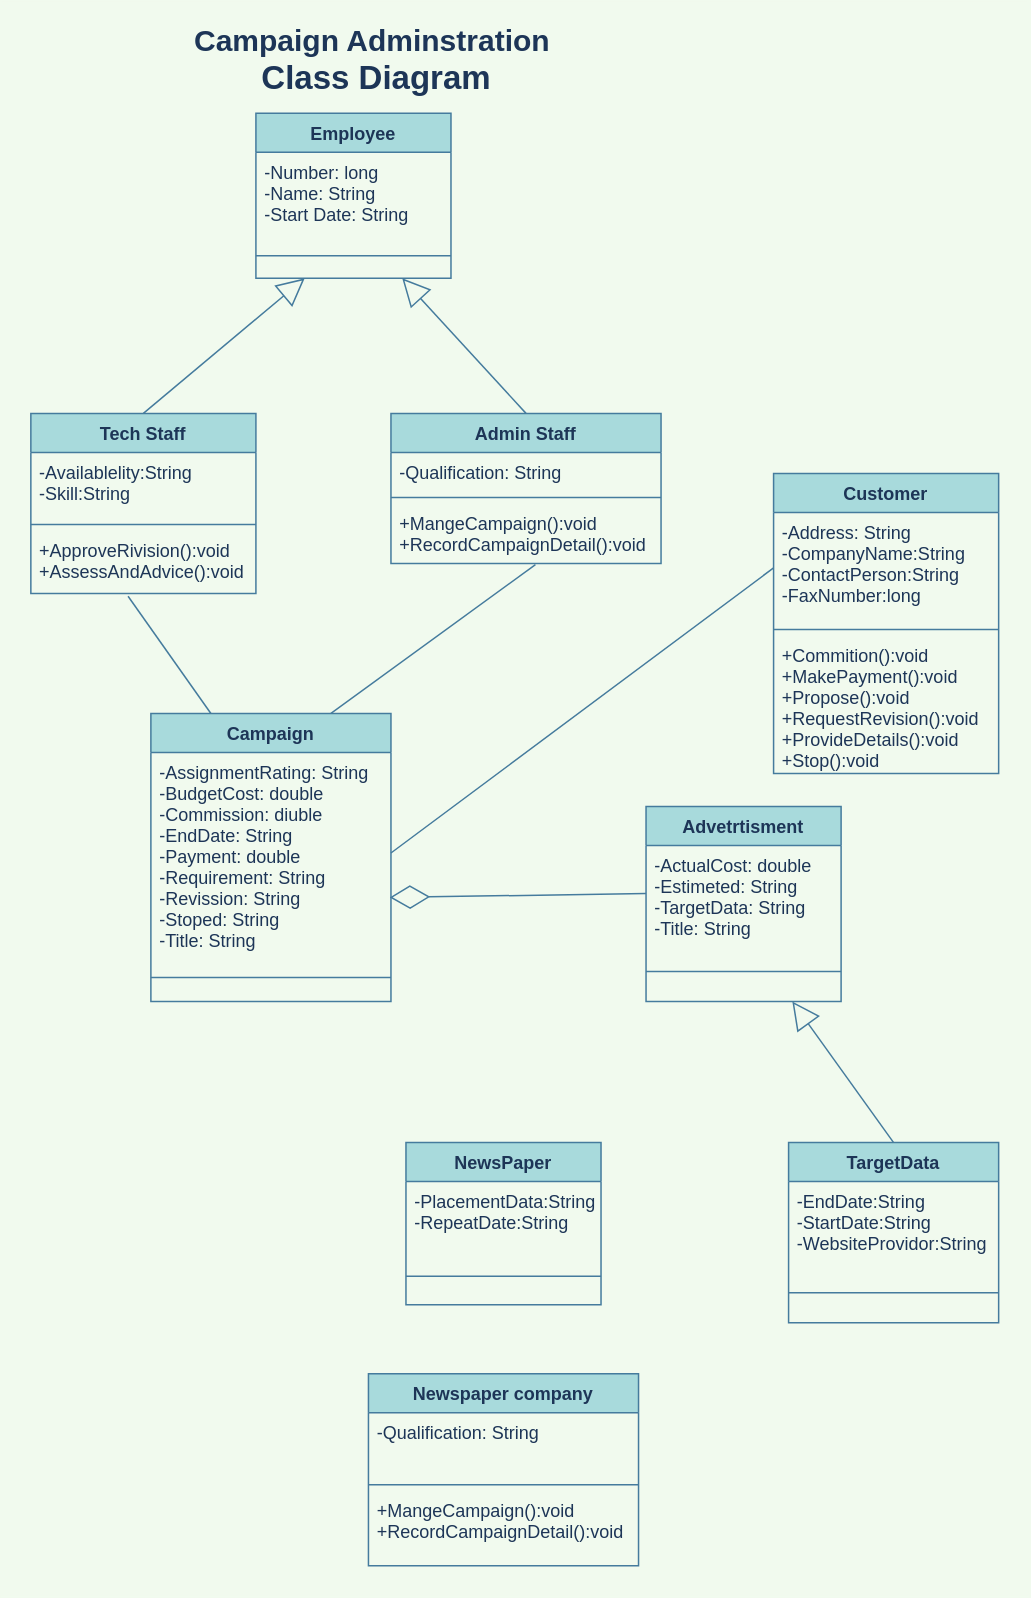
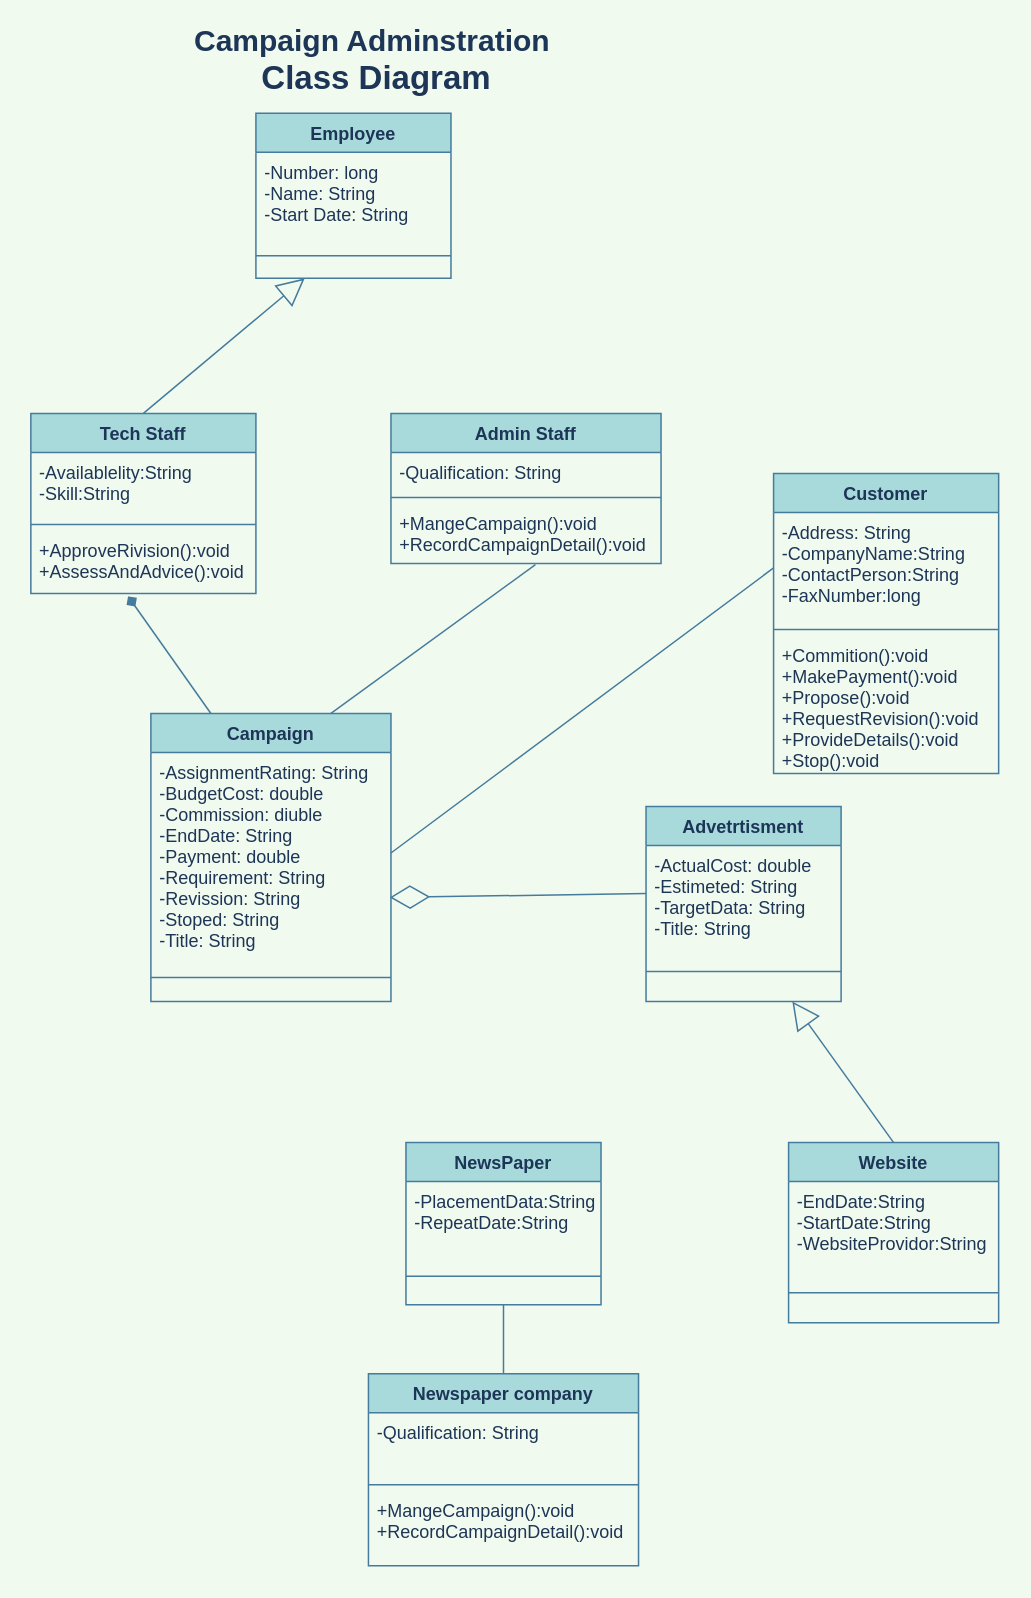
edge "Admin Staff" -> "Employee": removed
edge "+ApproveRivision():void +AssessAndAdvice():void" -- "Campaign": arrowhead none -> diamond
node "TargetData": label "TargetData" -> "Website"
edge "NewsPaper" -- "Newspaper company": added
